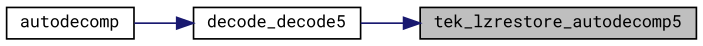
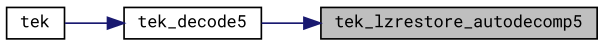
node "autodecomp": label "autodecomp" -> "tek"
node "decode_decode5": label "decode_decode5" -> "tek_decode5"
